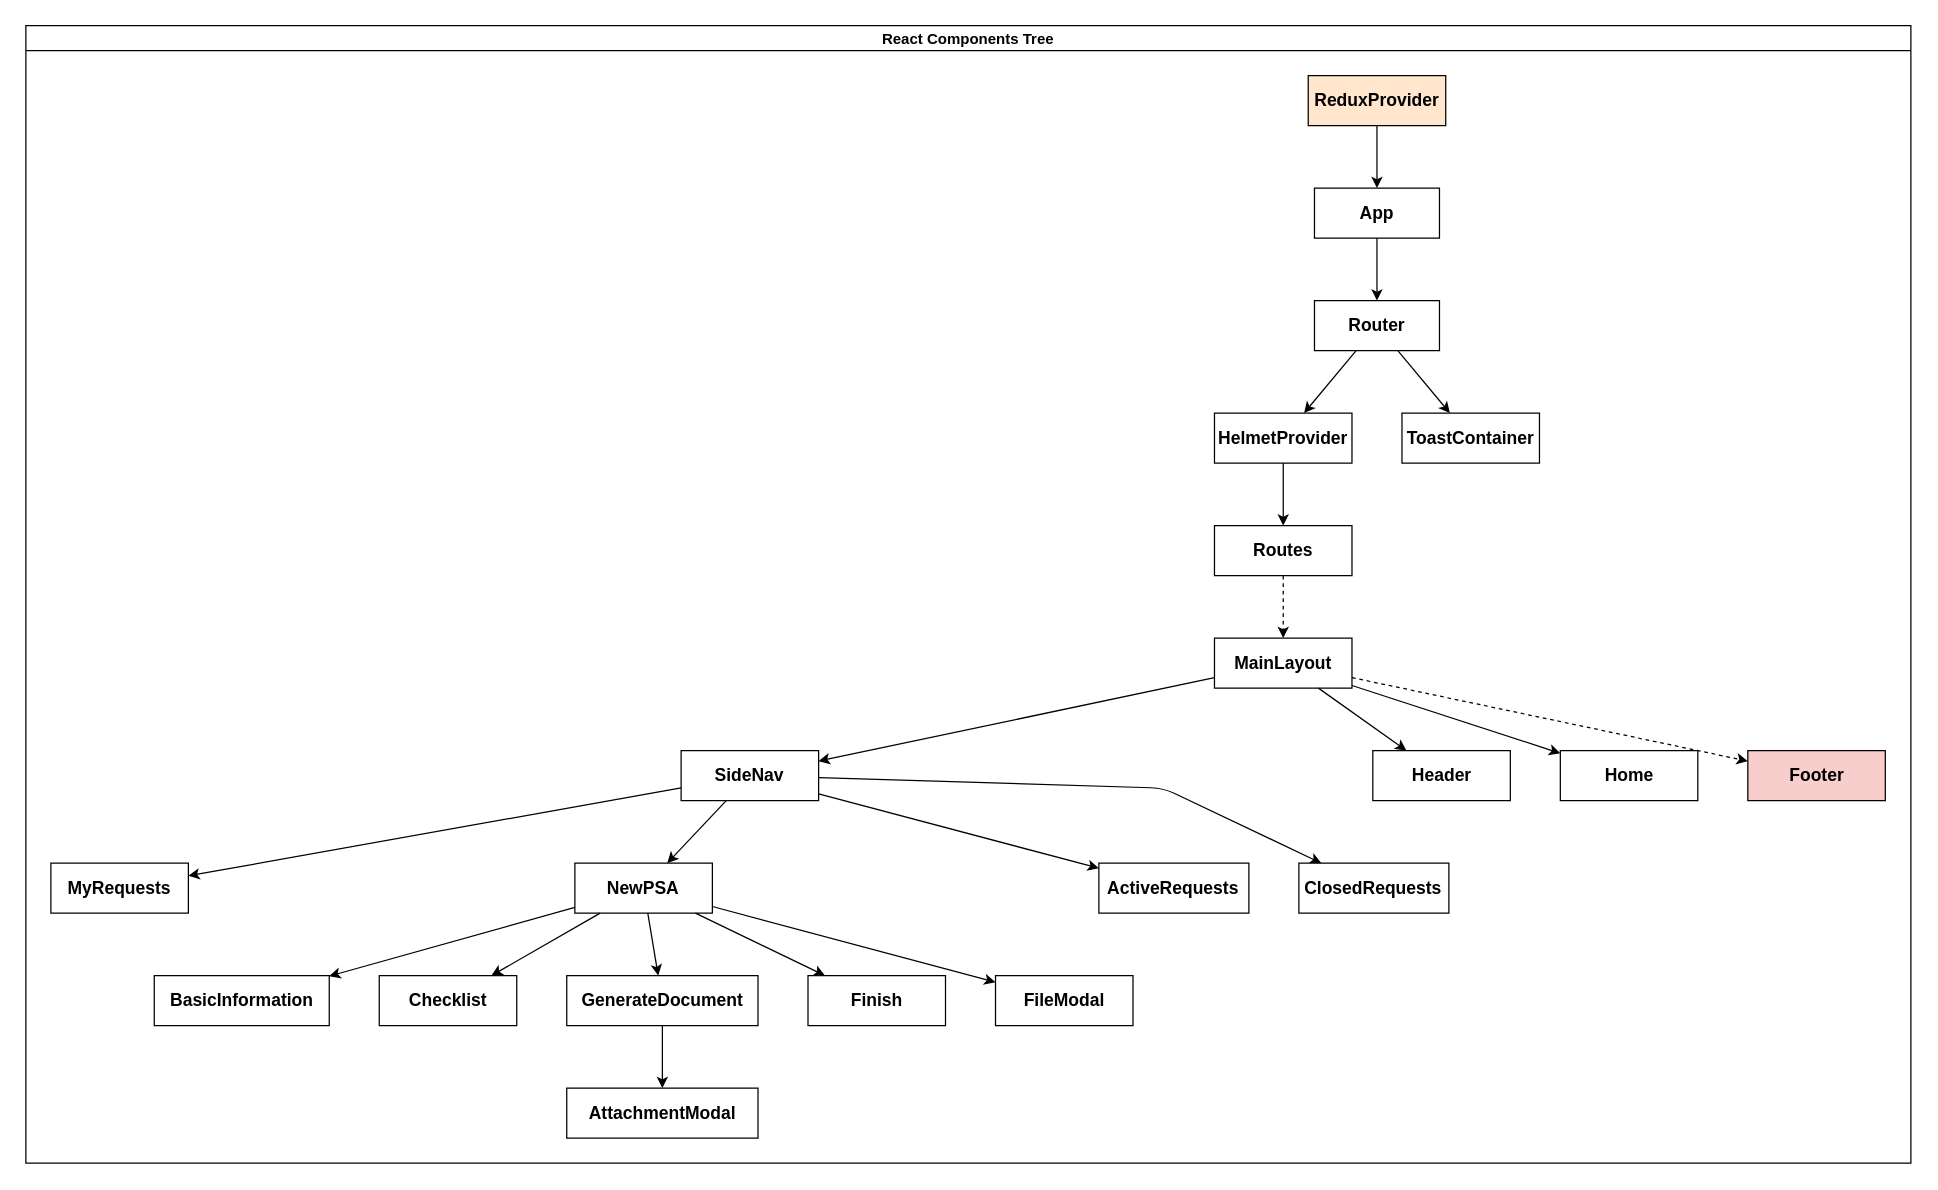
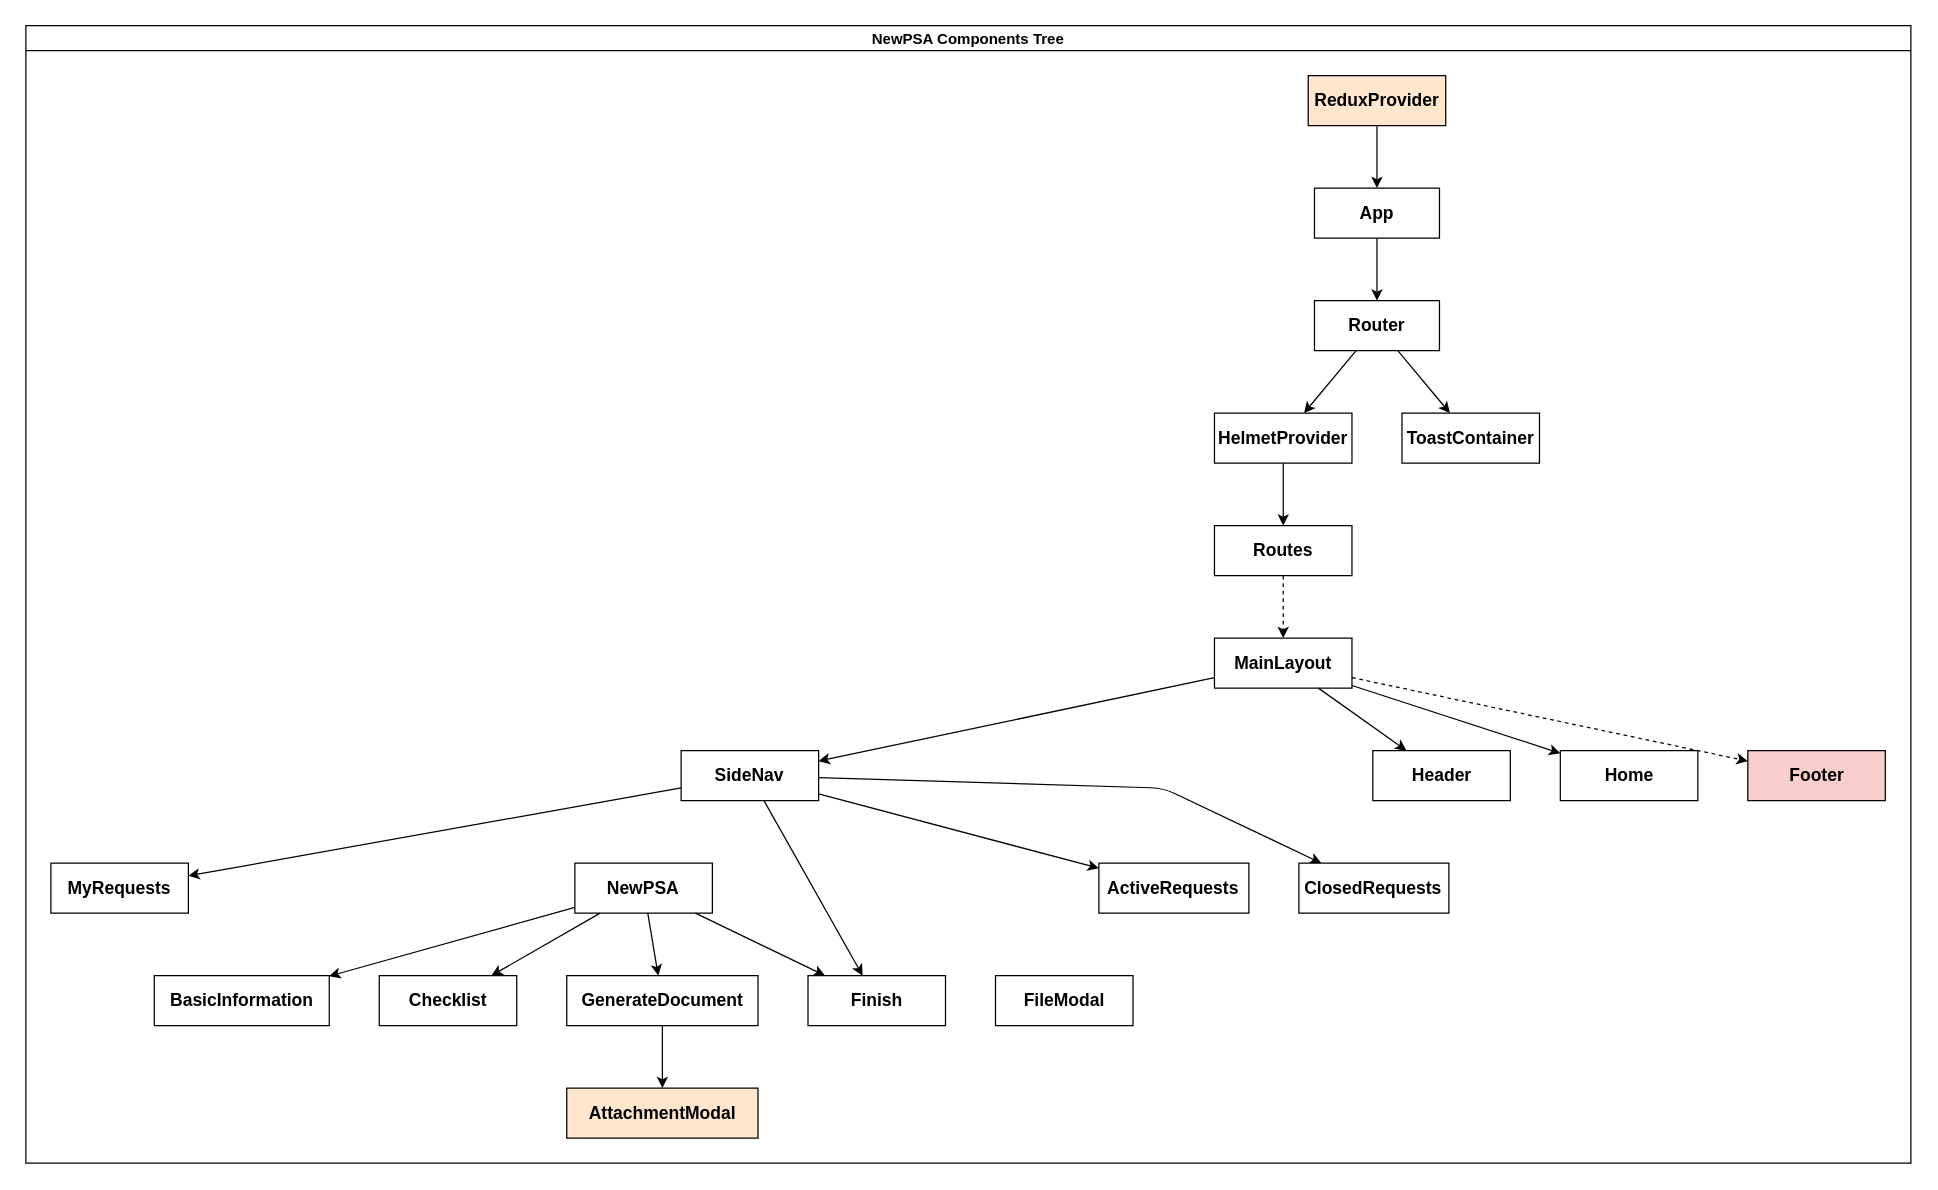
node "React Components Tree": label "React Components Tree" -> "NewPSA Components Tree"
edge "SideNav" -> "NewPSA": now "SideNav" -> "Finish"
edge "NewPSA" -> "FileModal": removed
node "AttachmentModal": fillcolor #ffffff -> #ffe6cc
